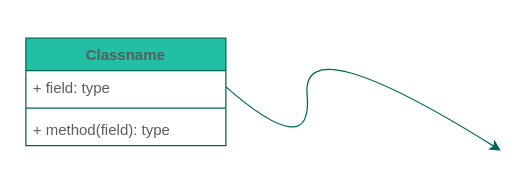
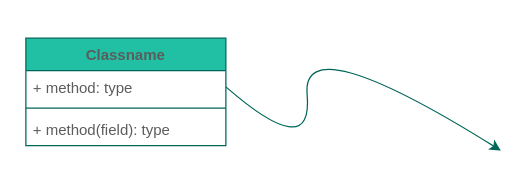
node "+ field: type": label "+ field: type" -> "+ method: type"
